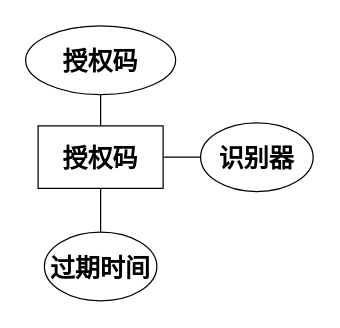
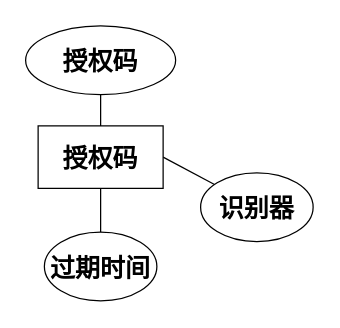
node "识别器": moved (257, 157) -> (257, 207)
